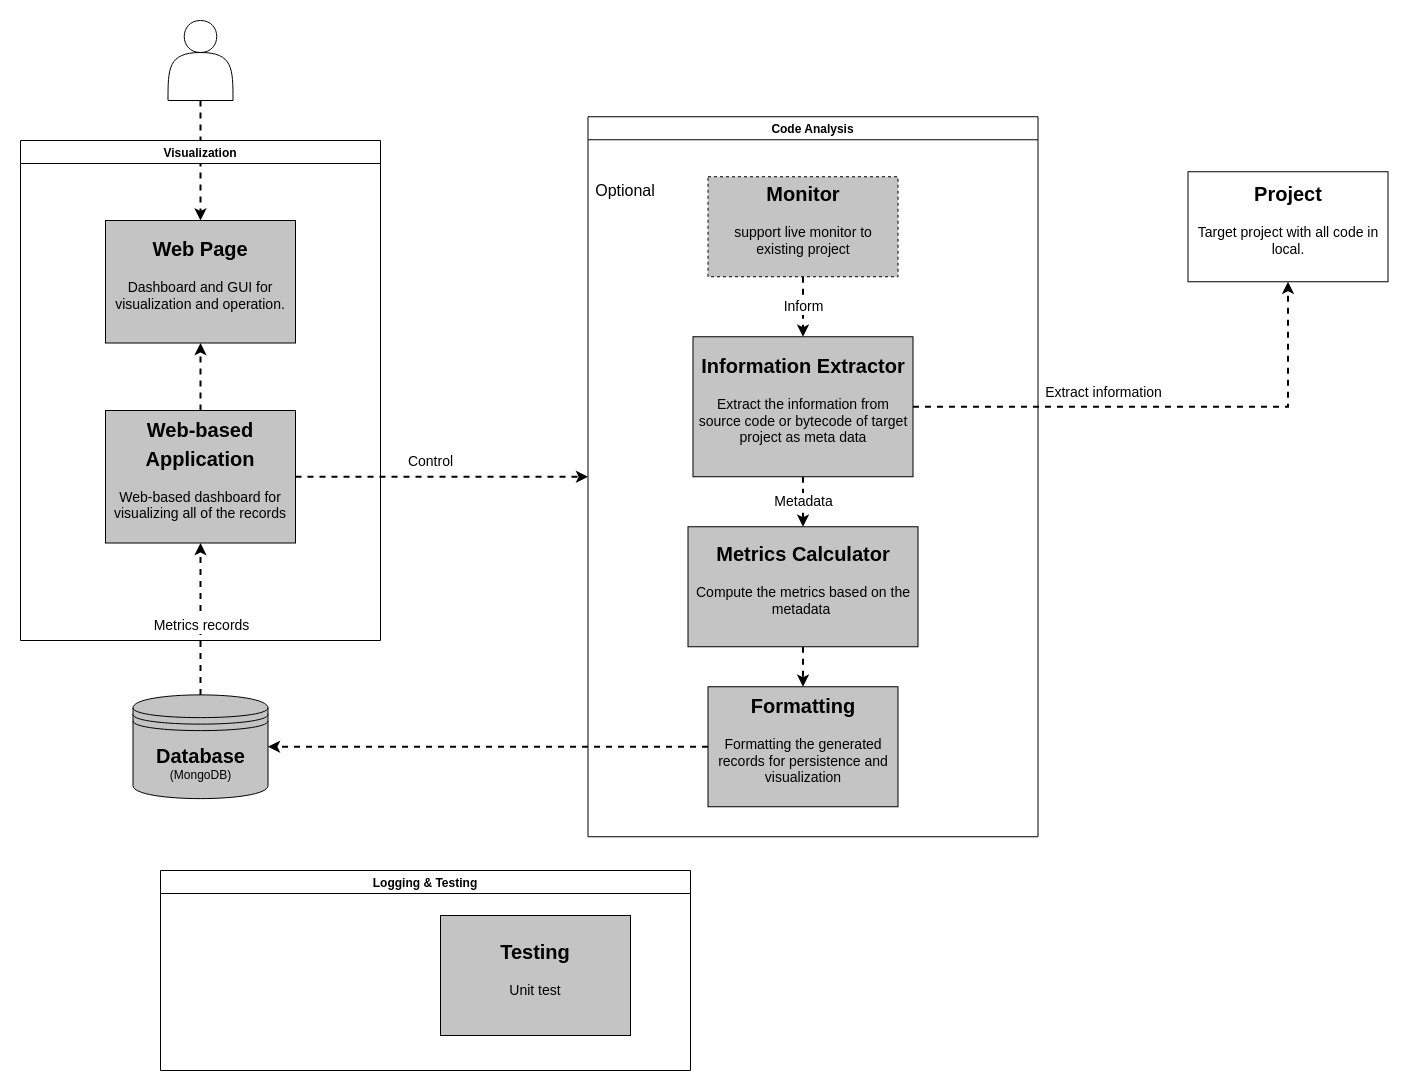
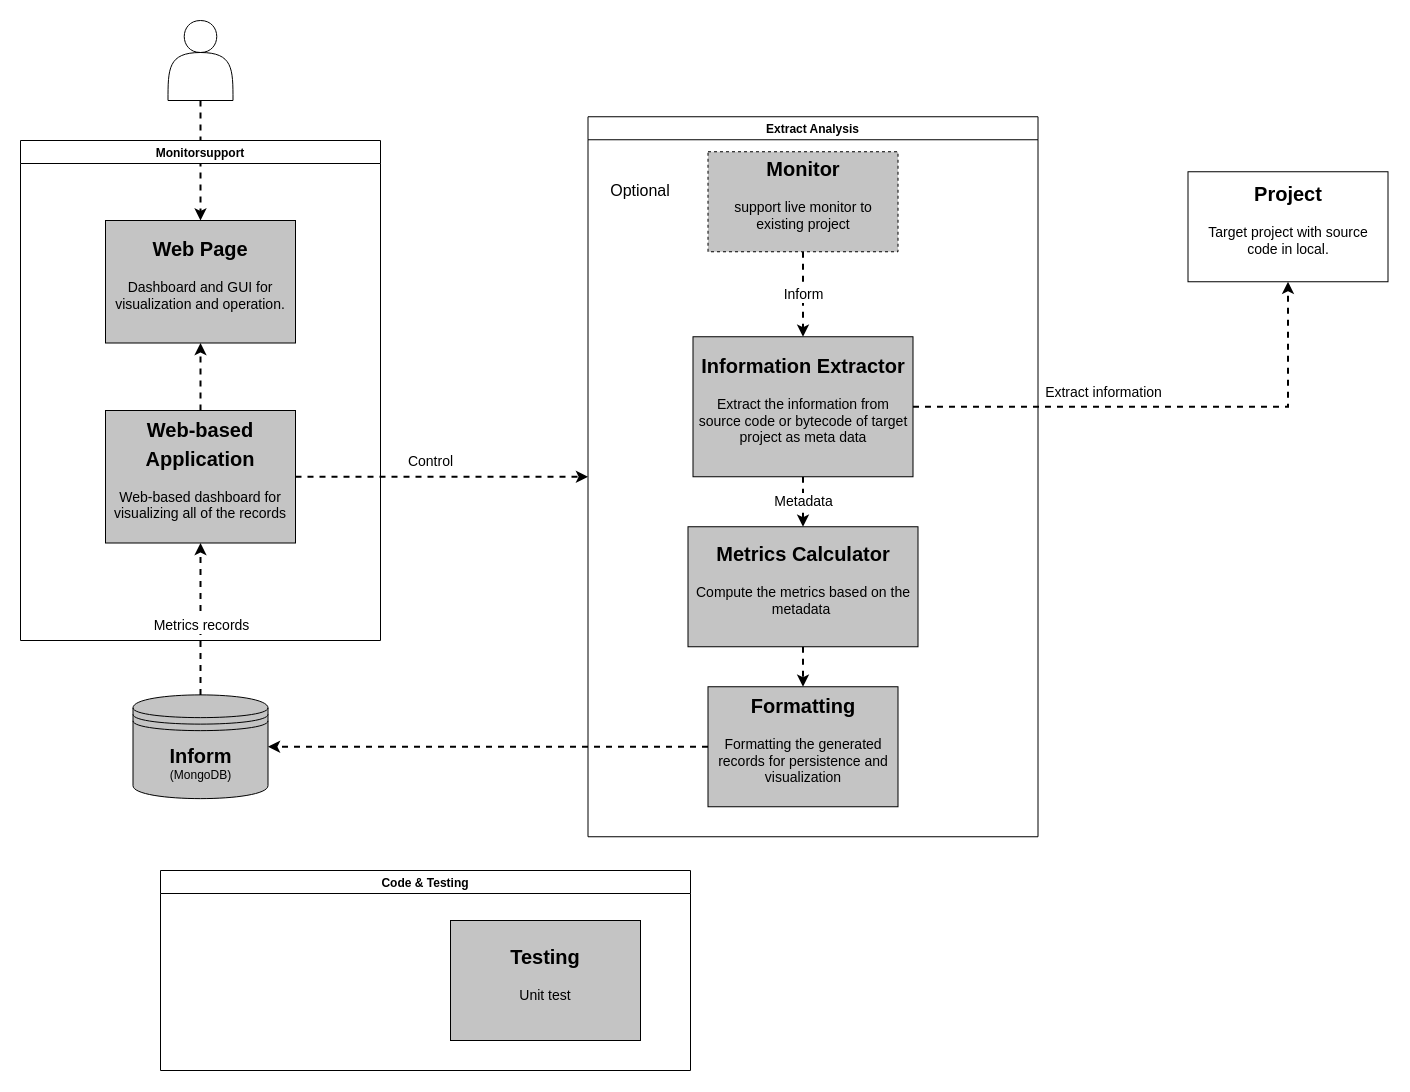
node "Code Analysis": label "Code Analysis" -> "Extract Analysis"
node "Visualization": label "Visualization" -> "Monitorsupport"
node "Optional": moved (626, 191) -> (641, 191)
node "ProjectTarget project with all code in local.": label "ProjectTarget project with all code in local." -> "ProjectTarget project with source code in local."
node "Monitorsupport live monitor to existing project": moved (803, 227) -> (803, 202)
node "Database (MongoDB)": label "Database (MongoDB)" -> "Inform (MongoDB)"
node "Logging & Testing": label "Logging & Testing" -> "Code & Testing"
node "TestingUnit test": moved (536, 976) -> (546, 981)
